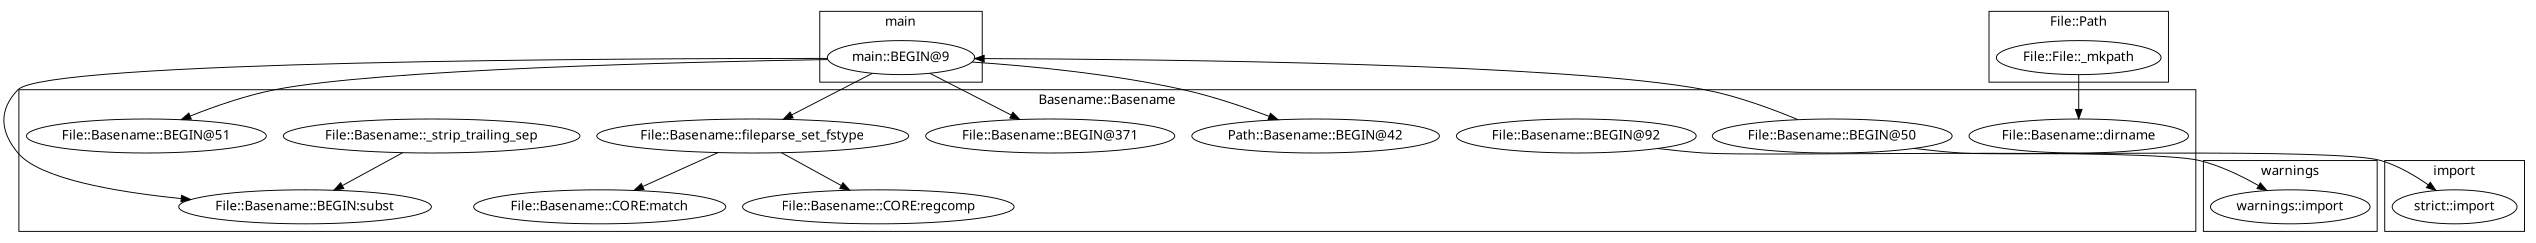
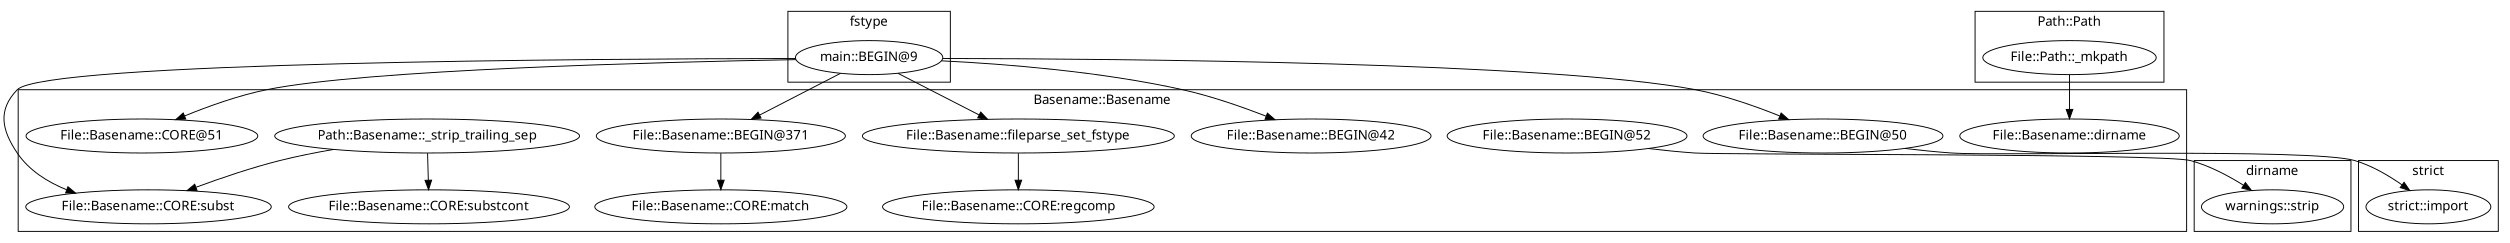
cluster "main": label "main" -> "fstype"
cluster "File::Path": label "File::Path" -> "Path::Path"
node "File::File::_mkpath": label "File::File::_mkpath" -> "File::Path::_mkpath"
edge "File::Basename::BEGIN@50" -> "main::BEGIN@9": reversed
node "File::Basename::BEGIN@51": label "File::Basename::BEGIN@51" -> "File::Basename::CORE@51"
node "File::Basename::_strip_trailing_sep": label "File::Basename::_strip_trailing_sep" -> "Path::Basename::_strip_trailing_sep"
node "Path::Basename::BEGIN@42": label "Path::Basename::BEGIN@42" -> "File::Basename::BEGIN@42"
node "File::Basename::BEGIN@92": label "File::Basename::BEGIN@92" -> "File::Basename::BEGIN@52"
edge "File::Basename::fileparse_set_fstype" -> "File::Basename::CORE:match": now "File::Basename::BEGIN@371" -> "File::Basename::CORE:match"
cluster "warnings": label "warnings" -> "dirname"
cluster "import": label "import" -> "strict"
node "File::Basename::BEGIN:subst": label "File::Basename::BEGIN:subst" -> "File::Basename::CORE:subst"
node "File::Basename::CORE:substcont": added
node "warnings::import": label "warnings::import" -> "warnings::strip"
